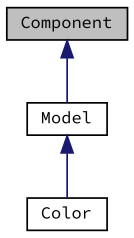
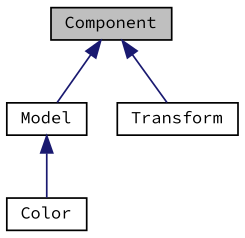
node "Transform": added
